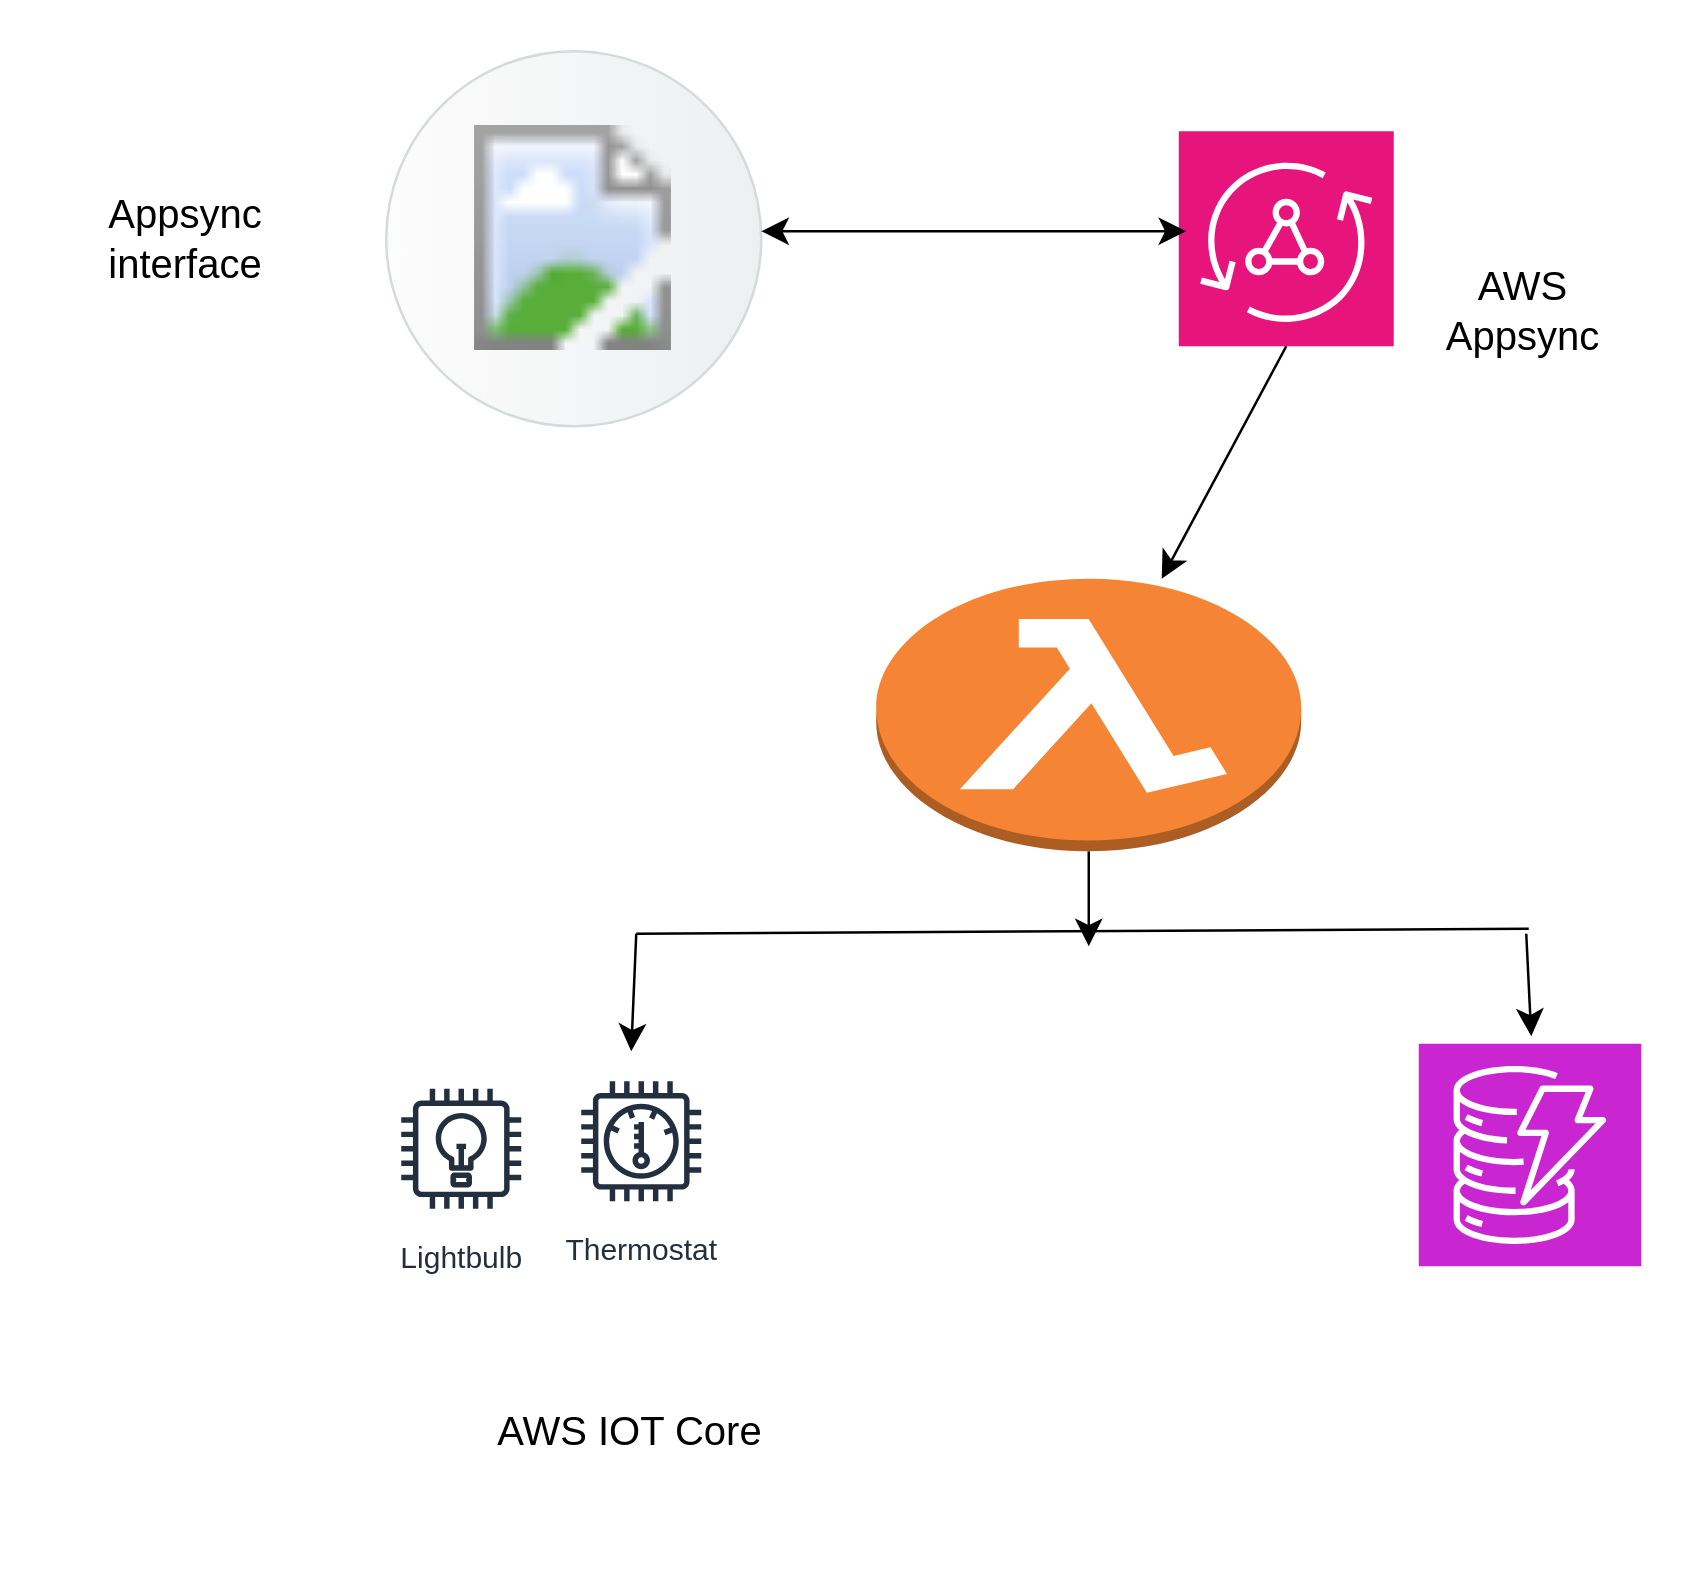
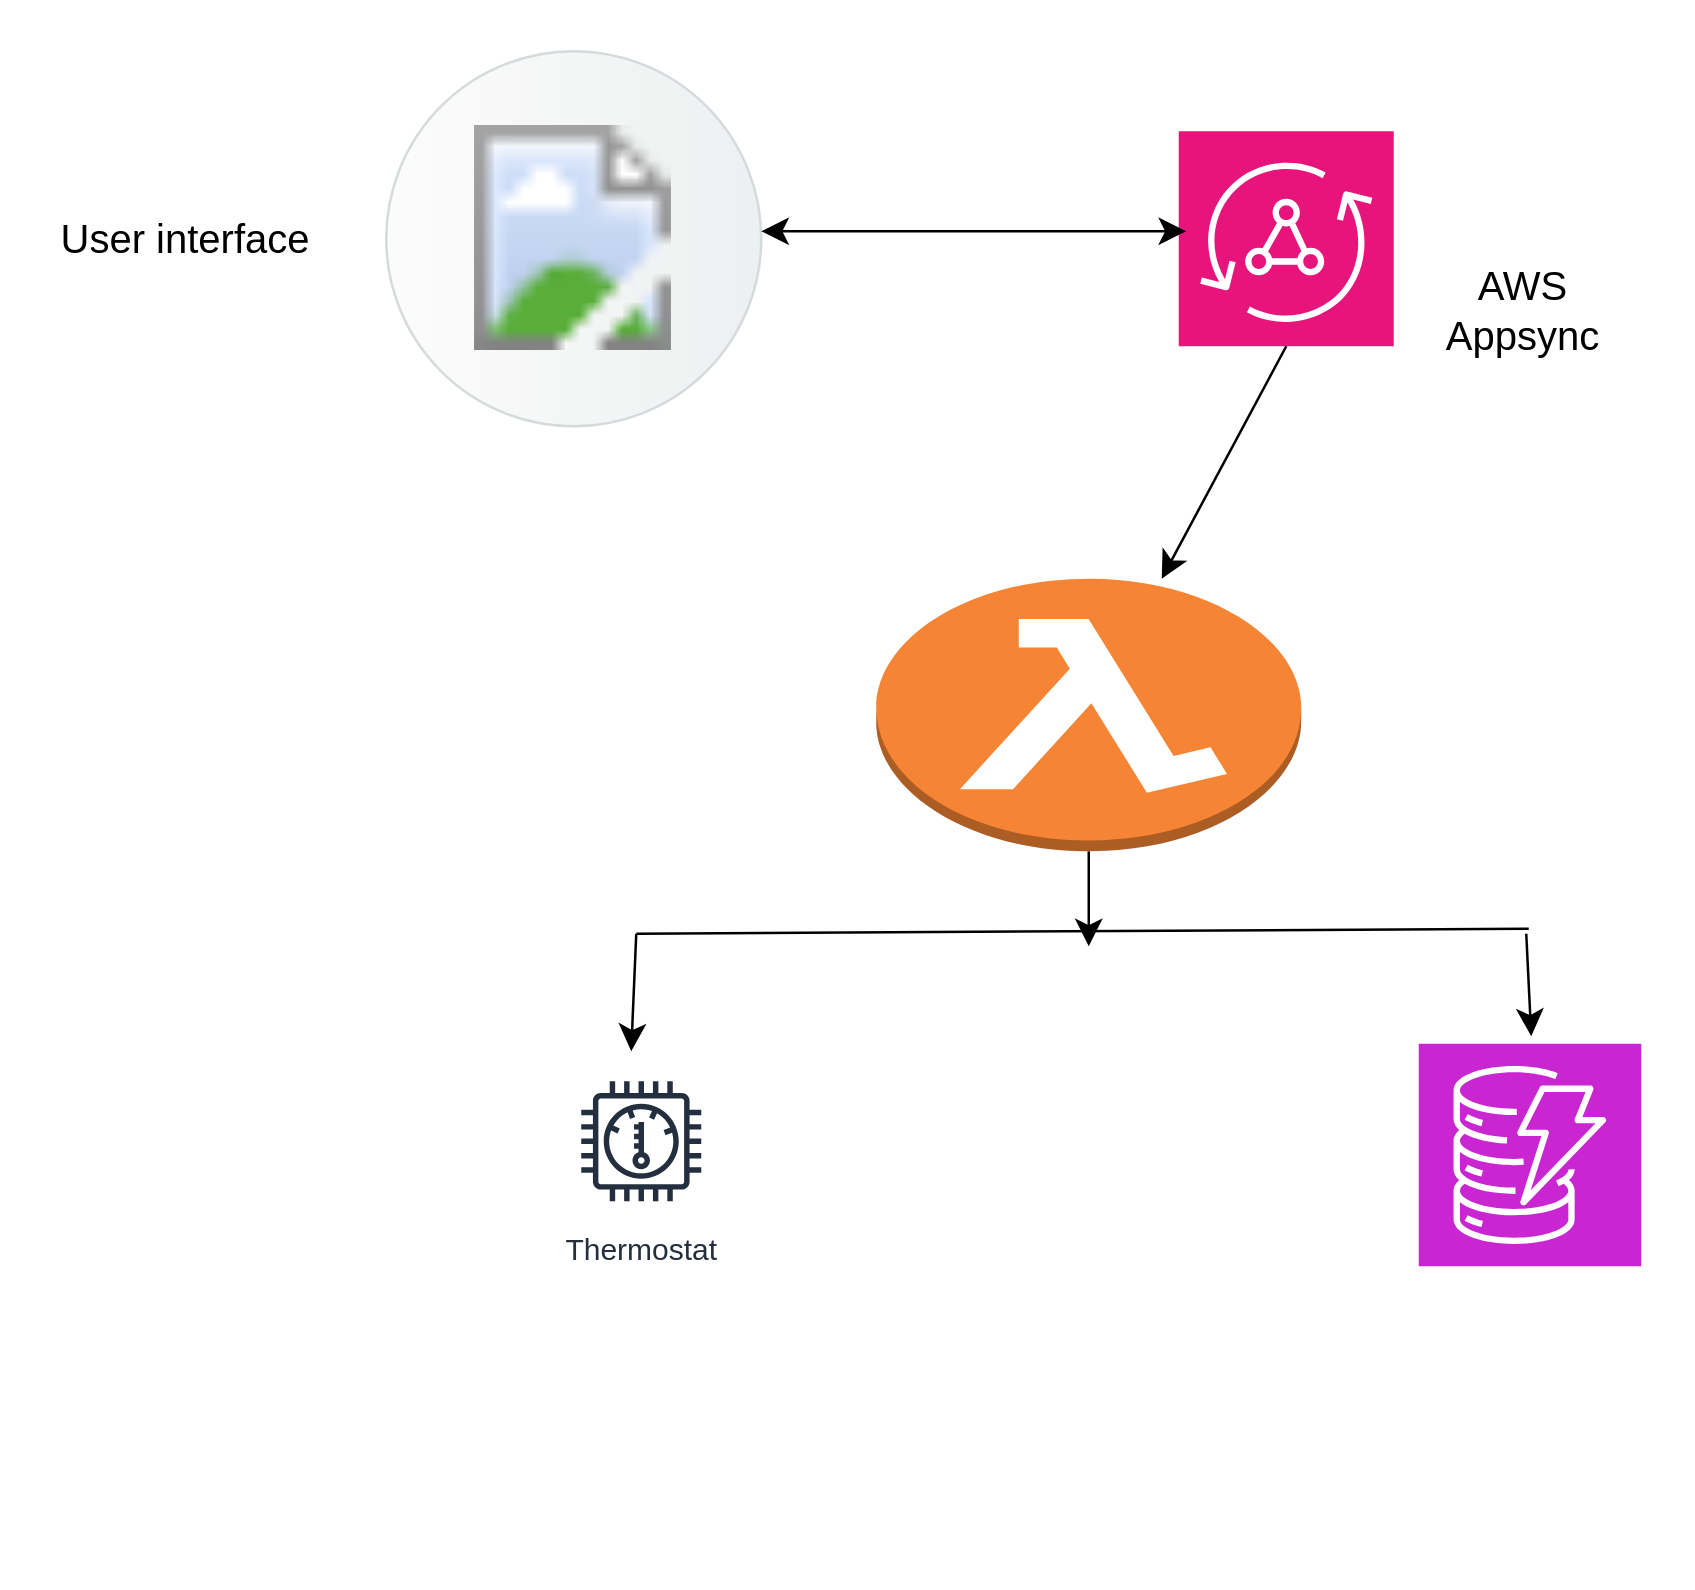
node "Appsync interface": label "Appsync interface" -> "User interface"
node "Lightbulb": removed
node "AWS IOT Core": removed
